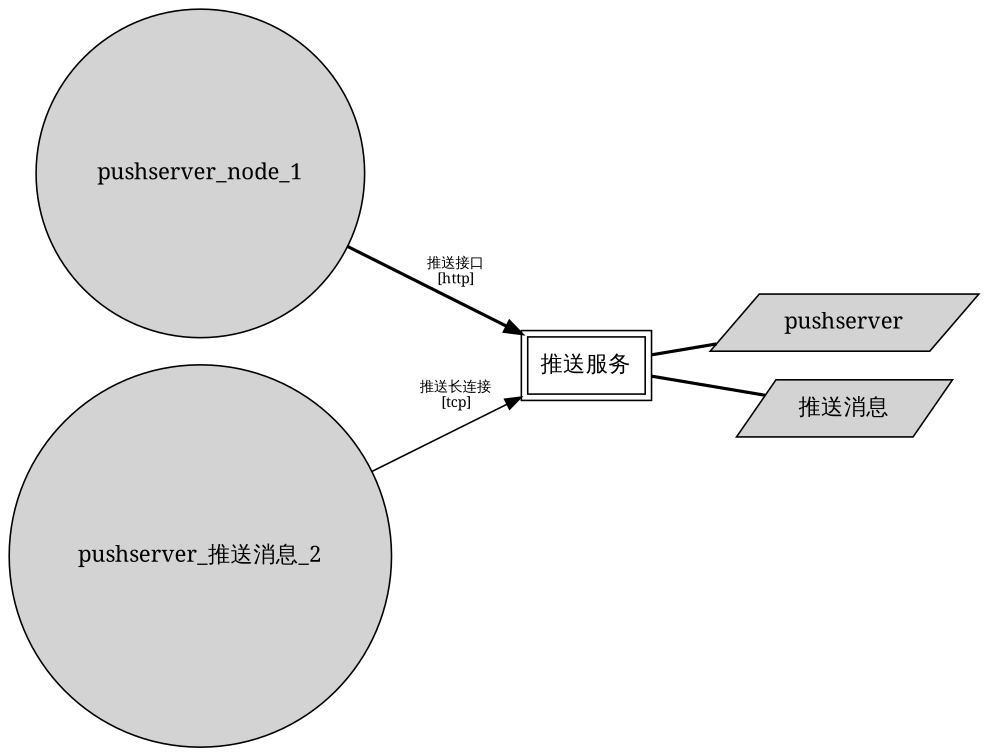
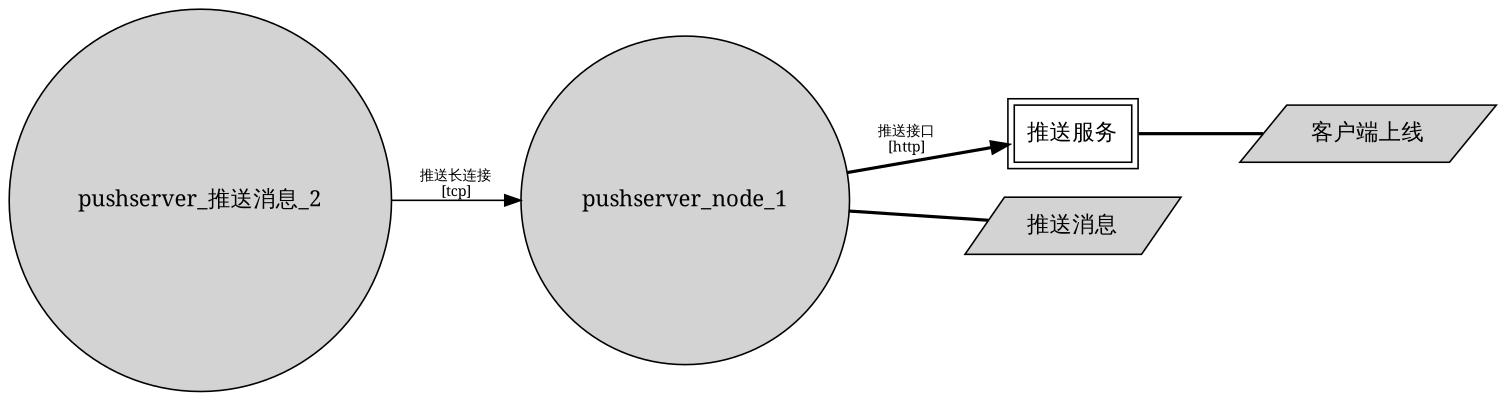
node "pushserver": label "pushserver" -> "客户端上线"
edge "推送服务" -- "推送消息": now "pushserver_node_1" -- "推送消息"
edge "pushserver_推送消息_2" -> "推送服务": now "pushserver_推送消息_2" -> "pushserver_node_1"
